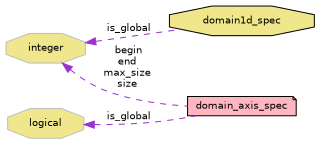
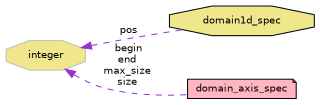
edge "domain1d_spec" -> "integer": label " is_global" -> " pos"
node "logical": removed
